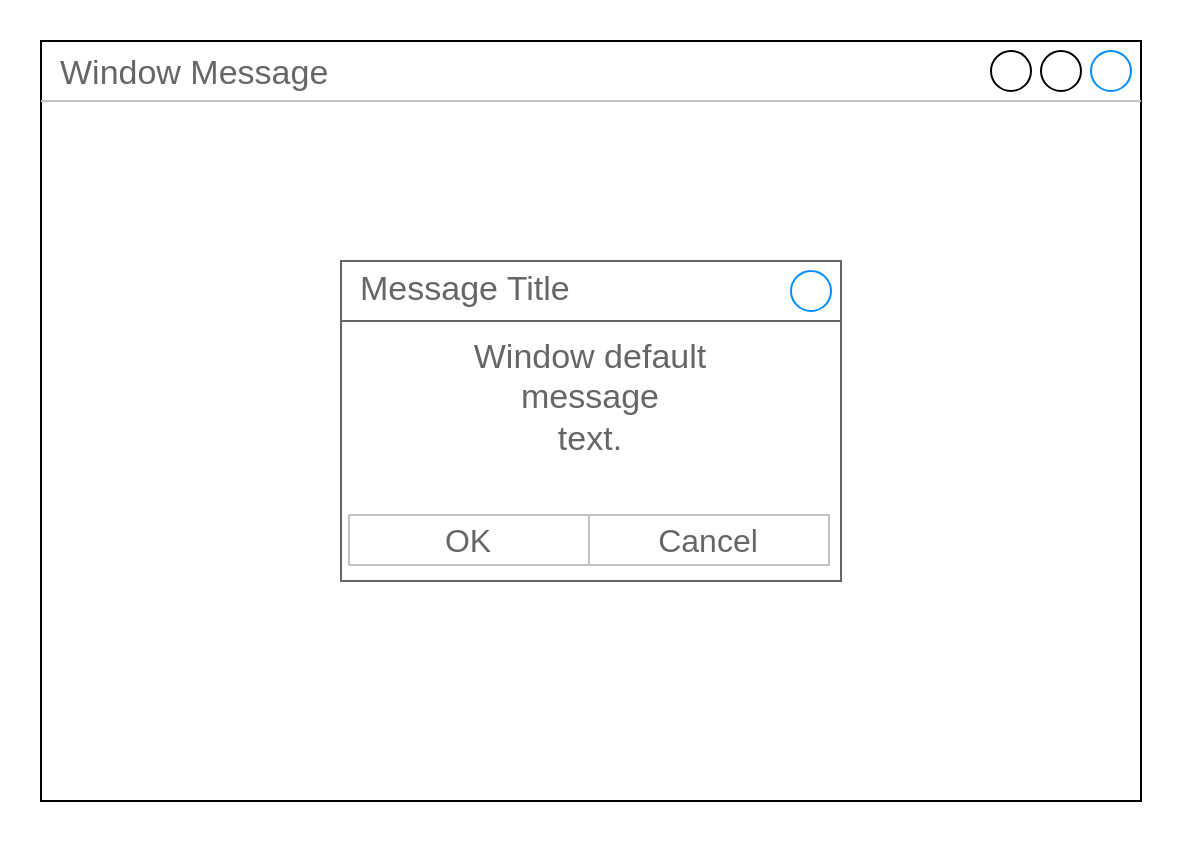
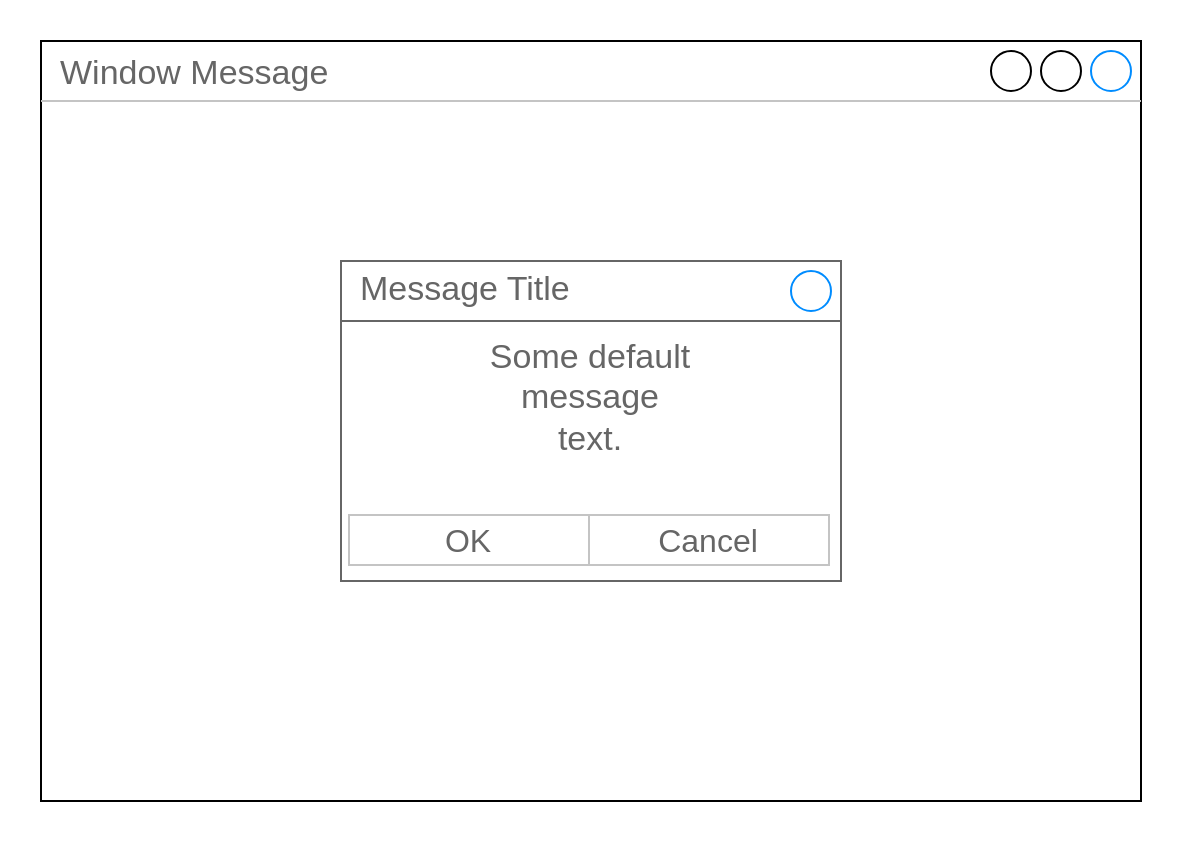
node "Window default message text.": label "Window default message text." -> "Some default message text."
